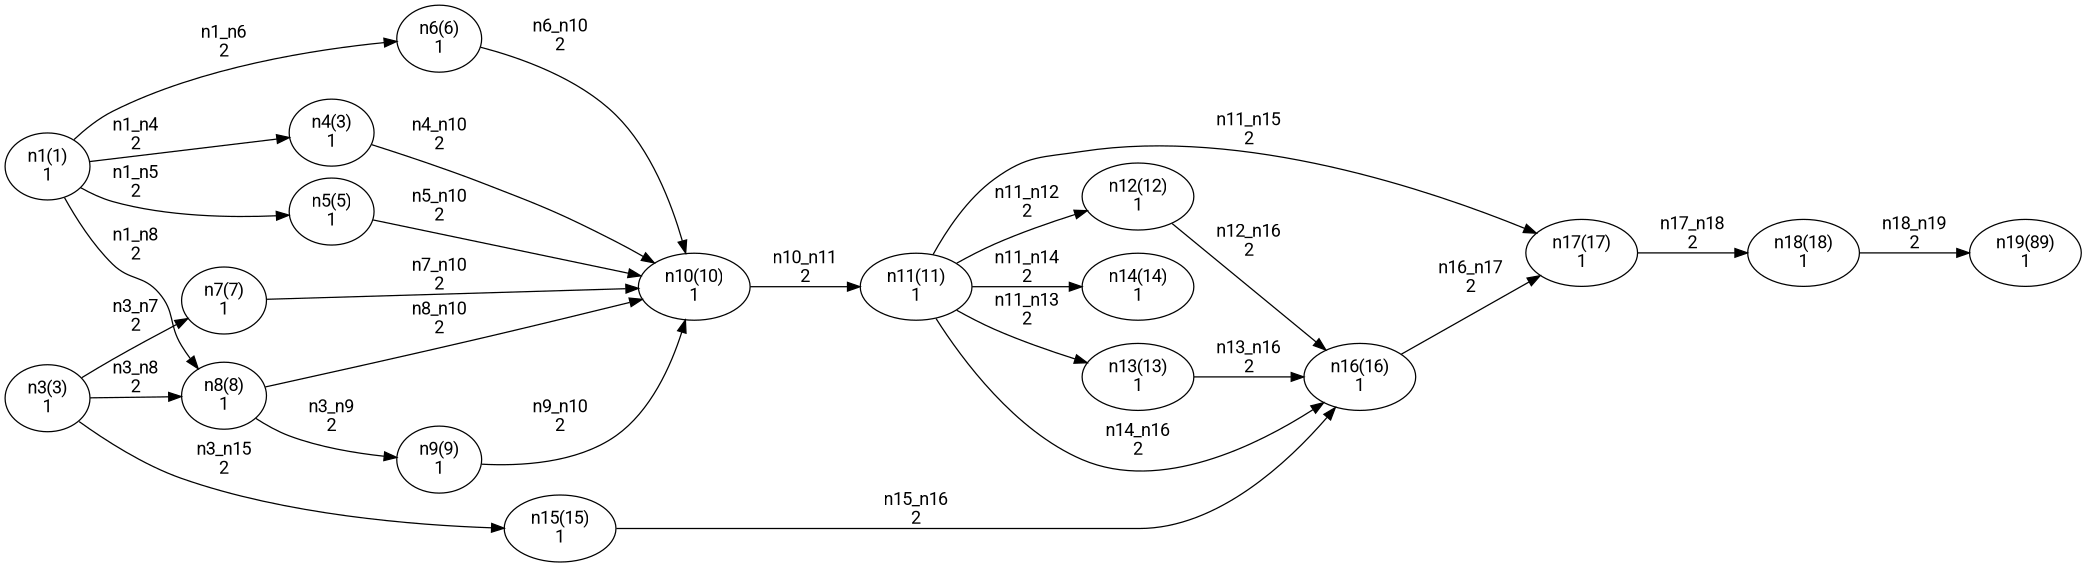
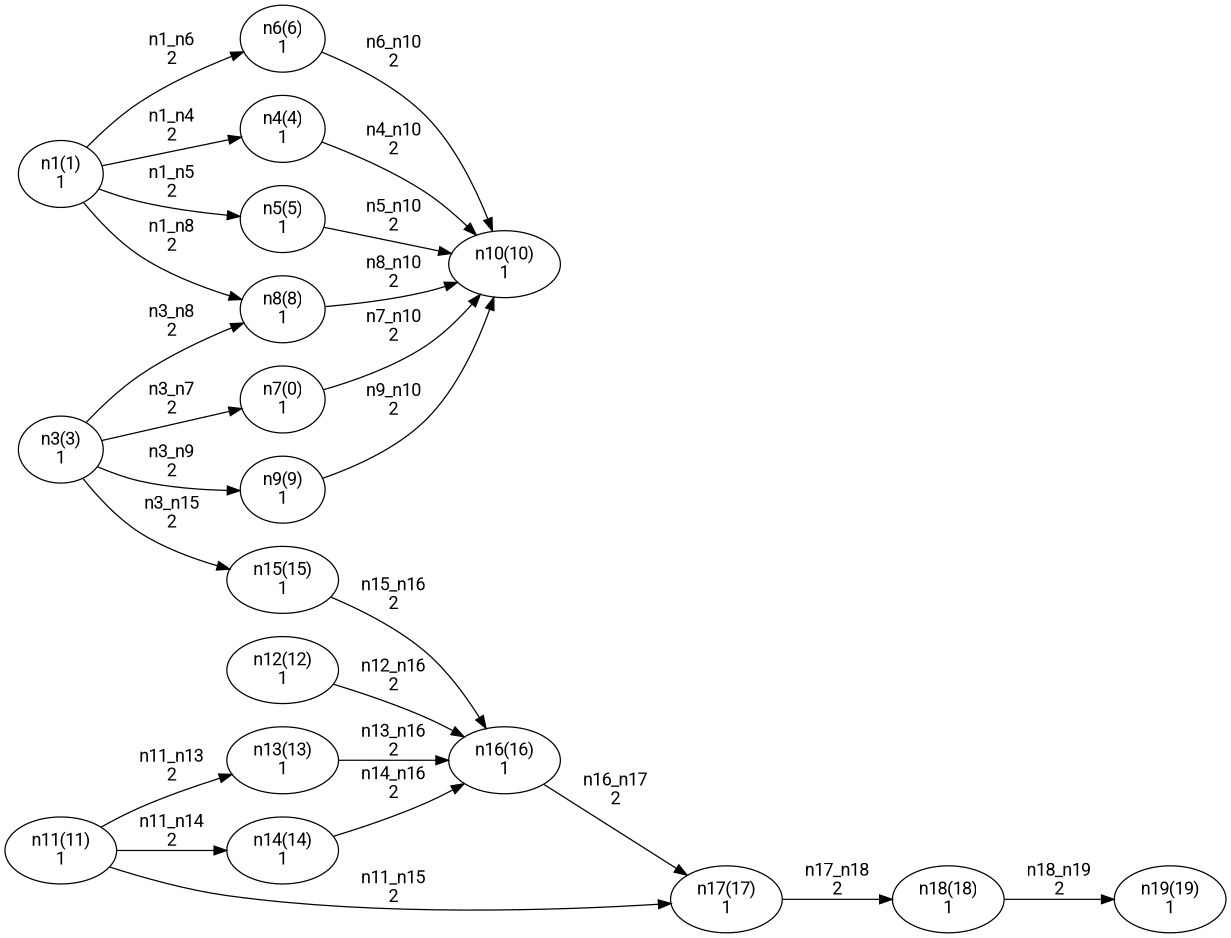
node "n4(3) 1": label "n4(3) 1" -> "n4(4) 1"
edge "n11(11) 1" -> "n12(12) 1": removed, label "n11_n12 2"
node "n19(89) 1": label "n19(89) 1" -> "n19(19) 1"
edge "n10(10) 1" -> "n11(11) 1": removed, label "n10_n11 2"
node "n7(7) 1": label "n7(7) 1" -> "n7(0) 1"
edge "n8(8) 1" -> "n9(9) 1": now "n3(3) 1" -> "n9(9) 1"
edge "n11(11) 1" -> "n16(16) 1": now "n14(14) 1" -> "n16(16) 1"
